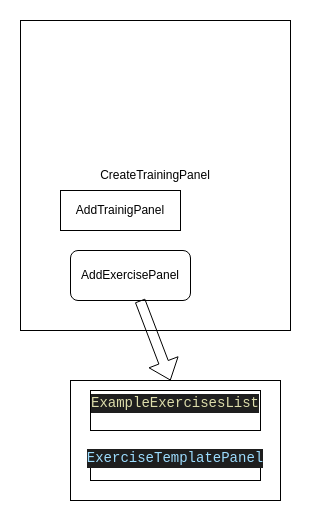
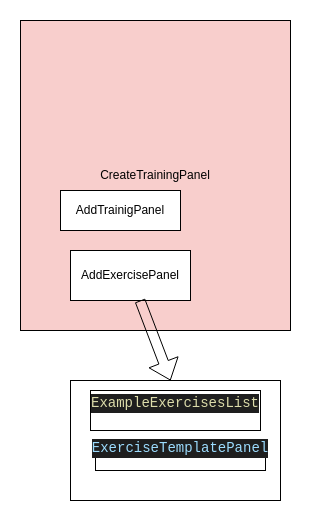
node "CreateTrainingPanel": fillcolor #ffffff -> #f8cecc
node "AddExercisePanel": shape rounded rectangle -> rectangle
node "ExerciseTemplatePanel": moved (176, 466) -> (181, 456)
